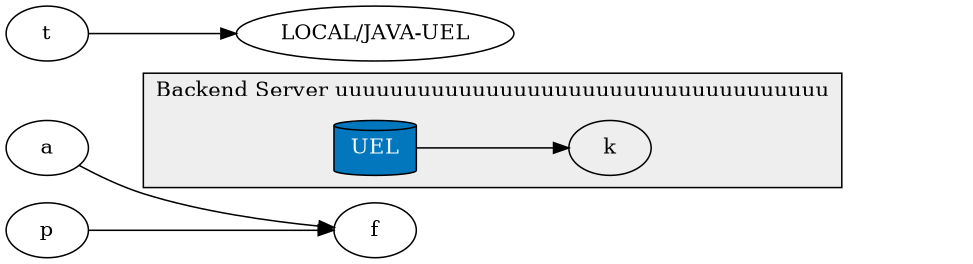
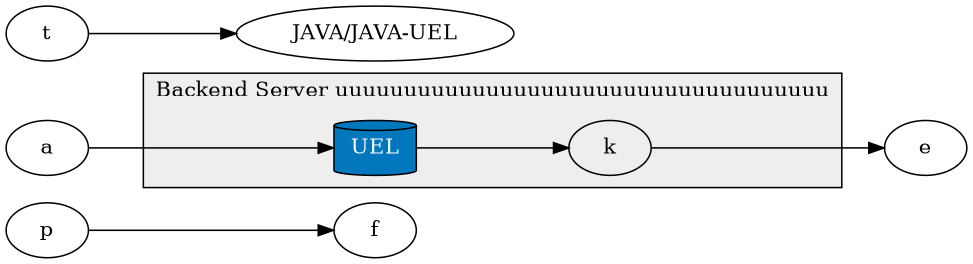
node "LOCAL/JAVA-UEL": label "LOCAL/JAVA-UEL" -> "JAVA/JAVA-UEL"
node "e": added
edge "a" -> "f": now "a" -> "UEL"
